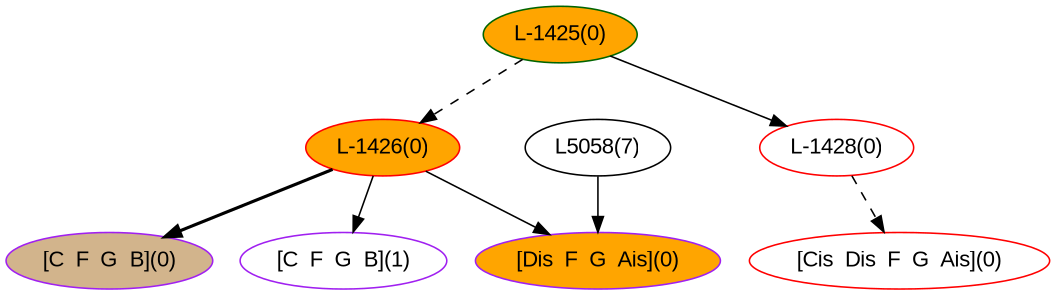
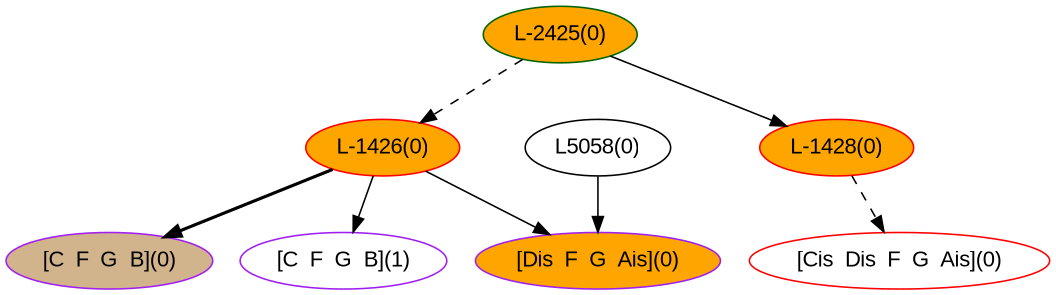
node "L-1425(0)": label "L-1425(0)" -> "L-2425(0)"
node "L5058(7)": label "L5058(7)" -> "L5058(0)"
node "L-1428(0)": fillcolor white -> orange
